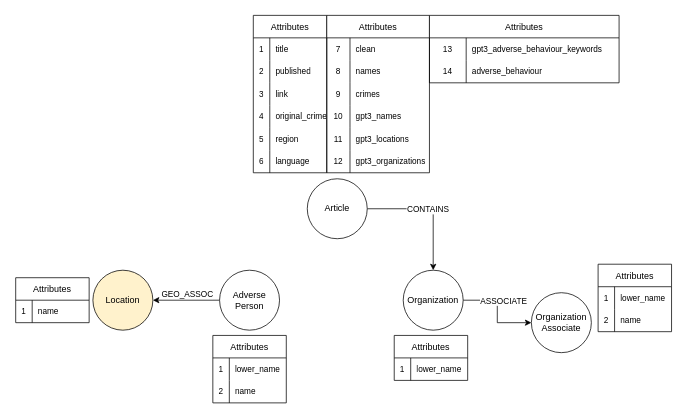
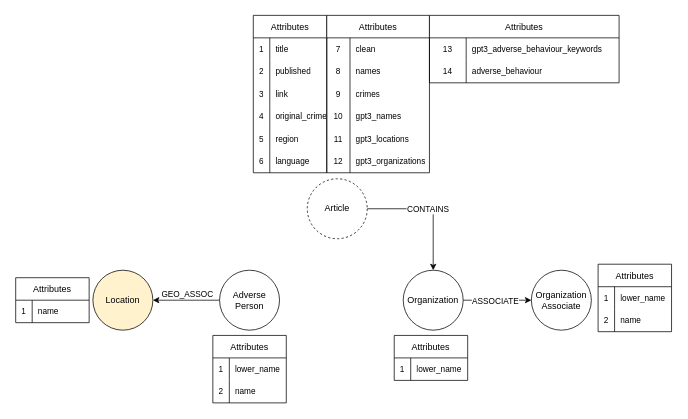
node "Article": style solid -> dashed
node "Organization Associate": moved (561, 323) -> (561, 300)
